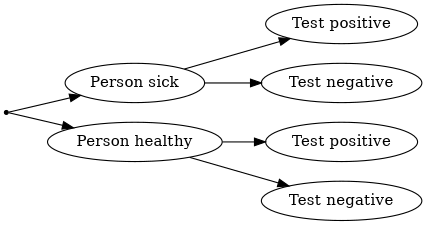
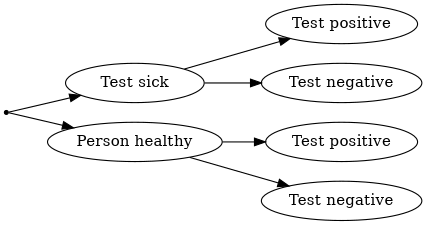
node "Person sick": label "Person sick" -> "Test sick"
